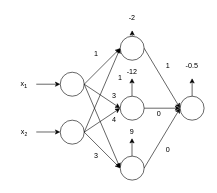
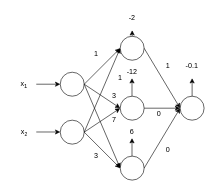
node "-0.5": label "-0.5" -> "-0.1"
node "4": label "4" -> "7"
node "9": label "9" -> "6"
